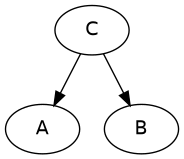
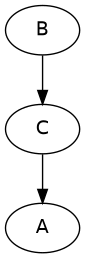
edge "C" -> "B": reversed
